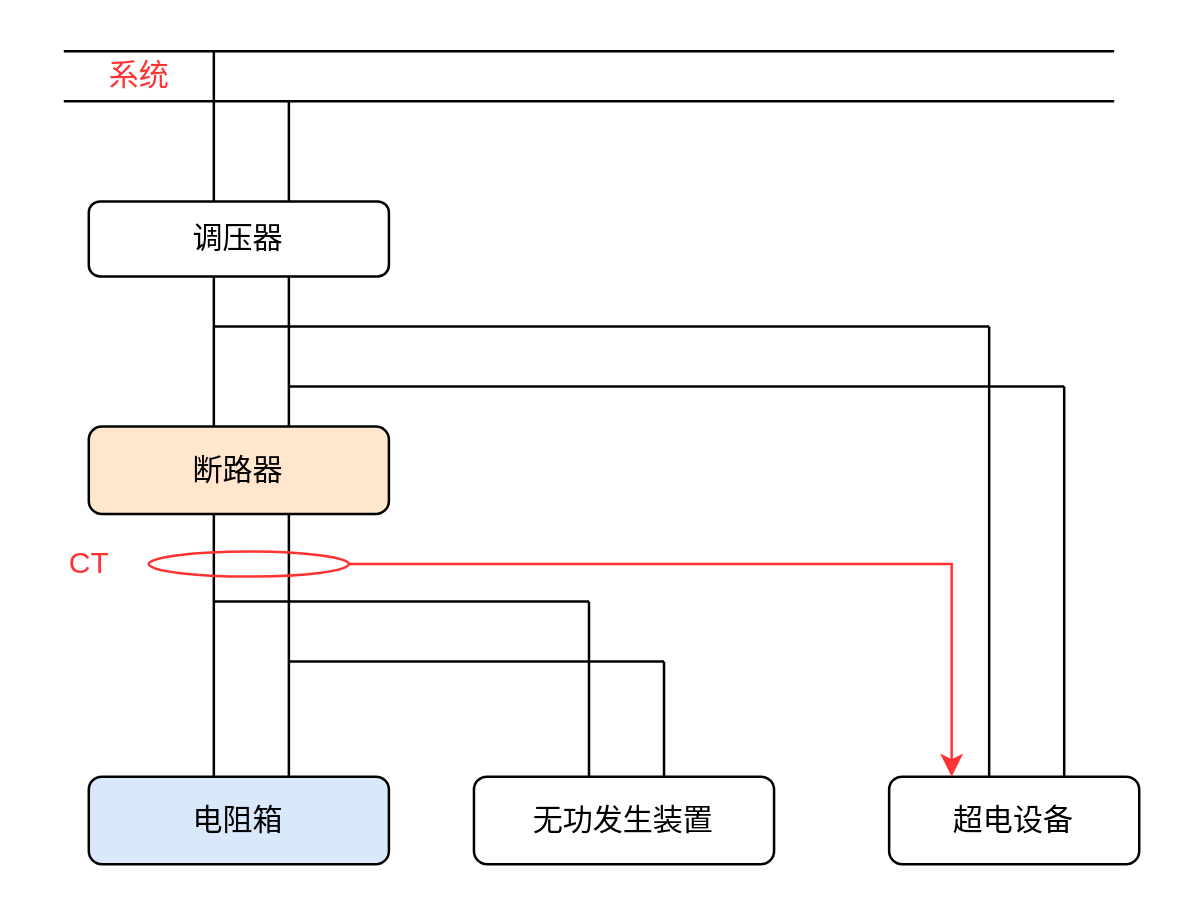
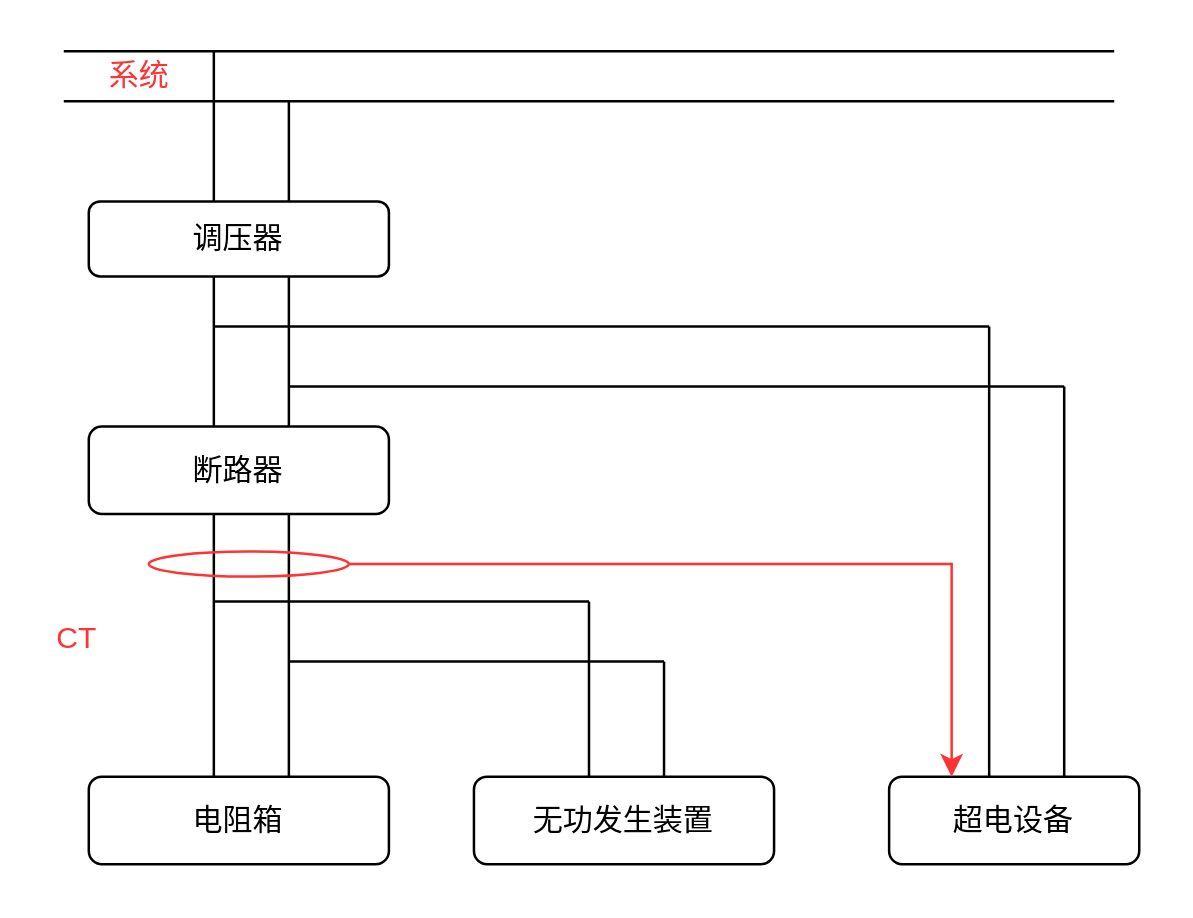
node "断路器": fillcolor #ffe6cc -> #ffffff
node "CT": moved (89, 564) -> (76, 639)
node "电阻箱": fillcolor #dae8fc -> #ffffff
